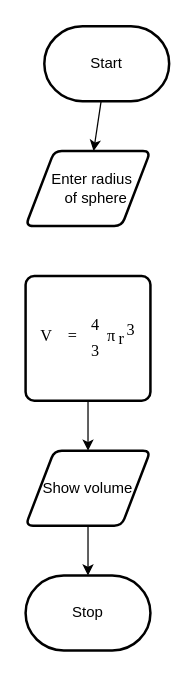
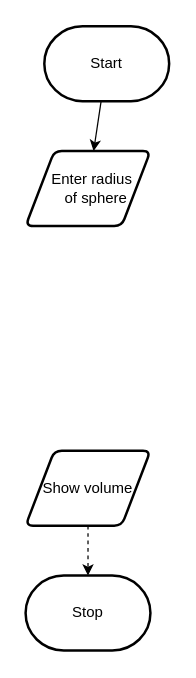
node "V = 4 3 π r 3": removed
edge "V = 4 3 π r 3" -> "Show volume": removed
edge "Show volume" -> "Stop": style solid -> dashed
